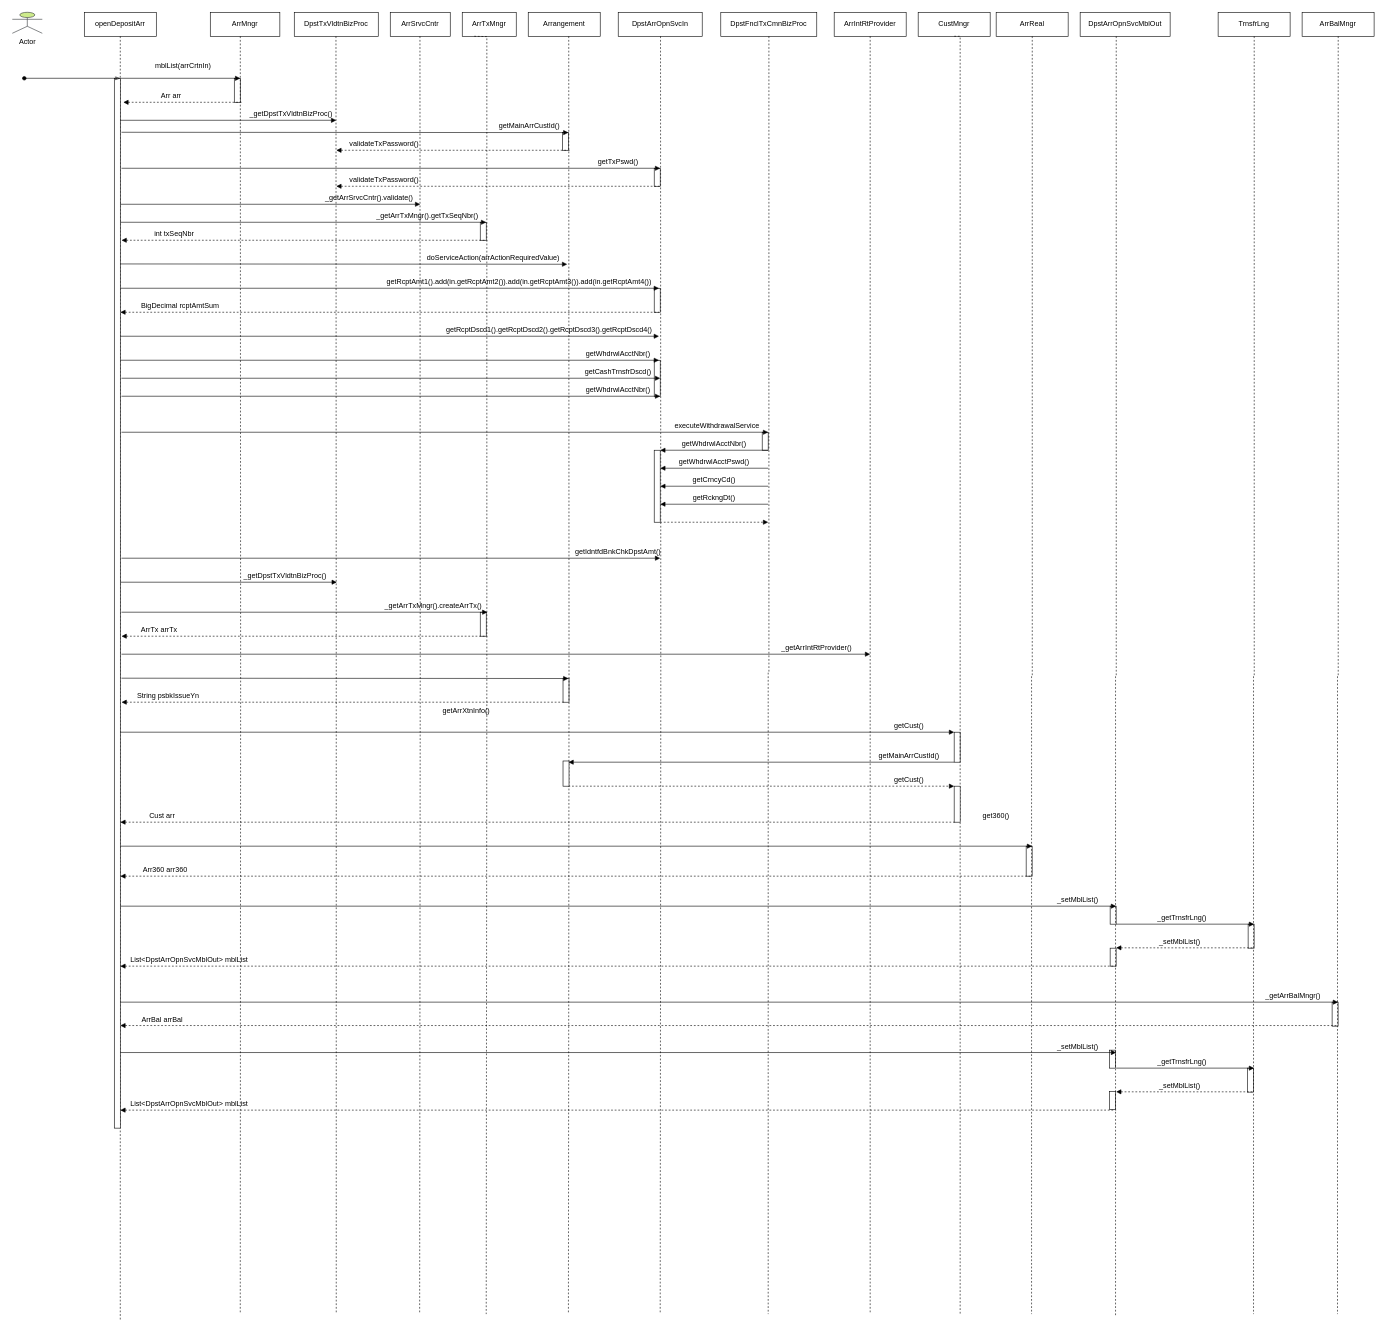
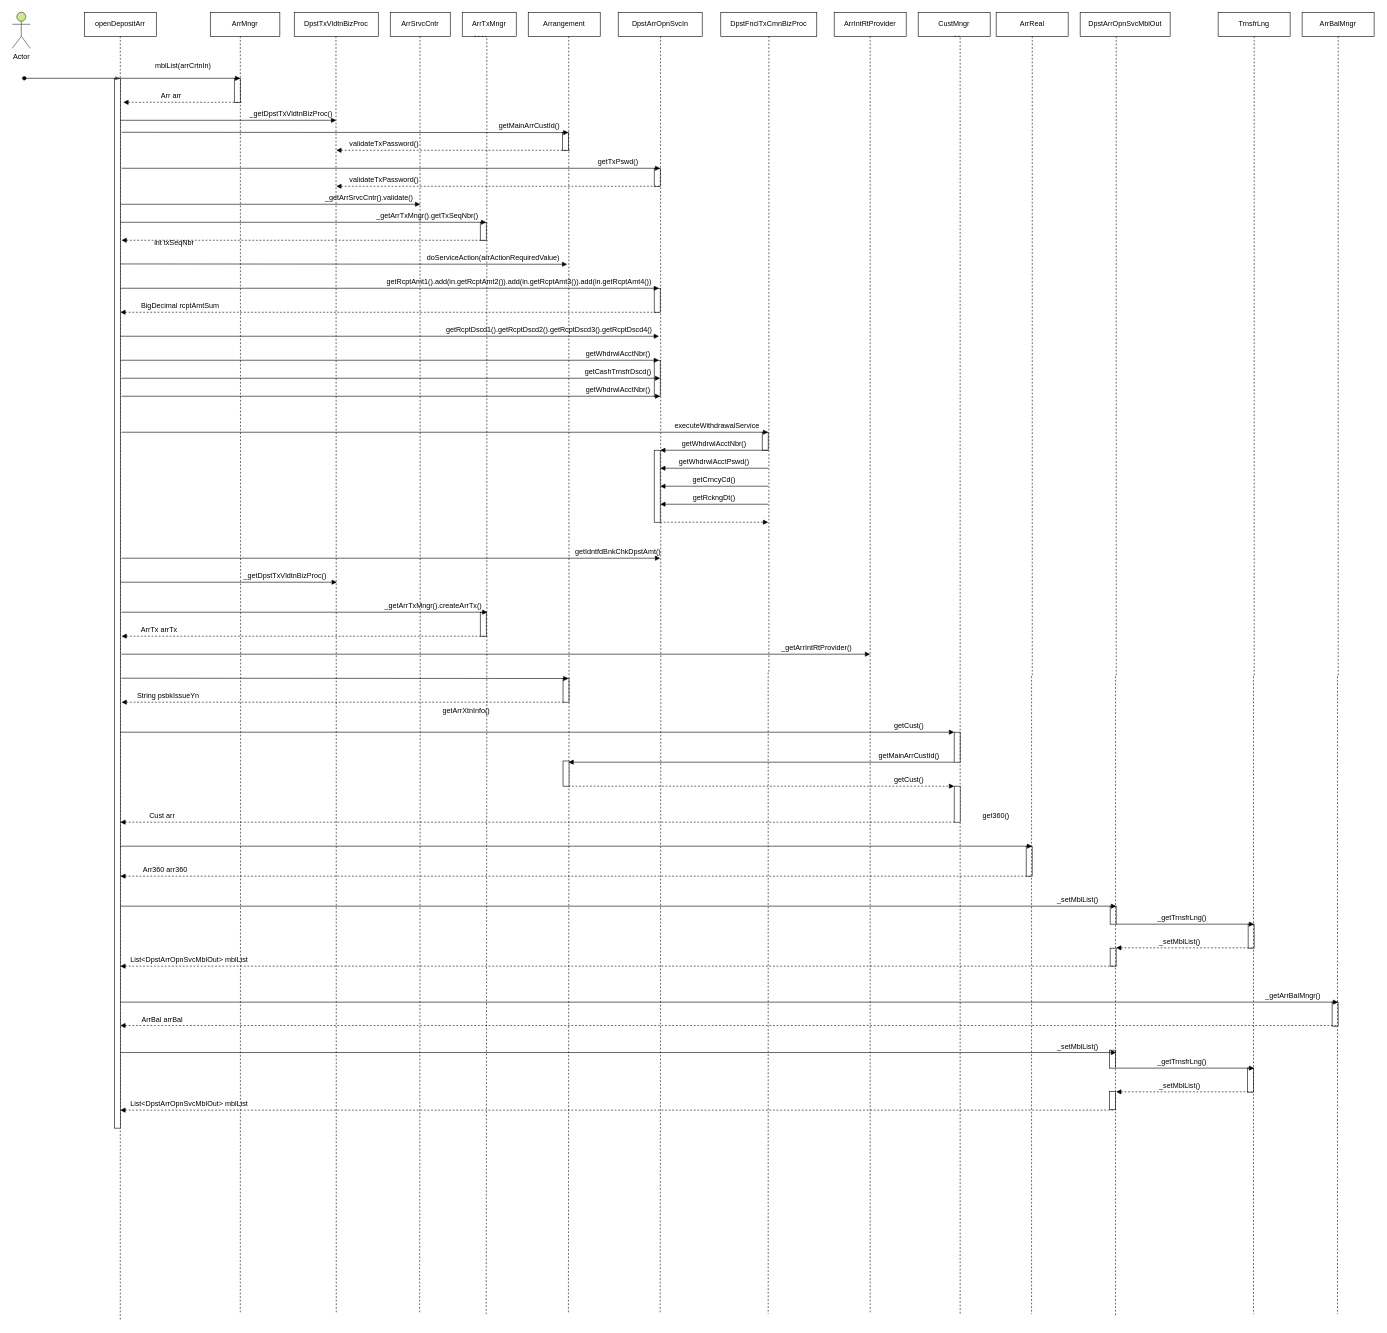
node "Actor": size 30x21 -> 18x36
node "int txSeqNbr": moved (174, 234) -> (174, 243)
